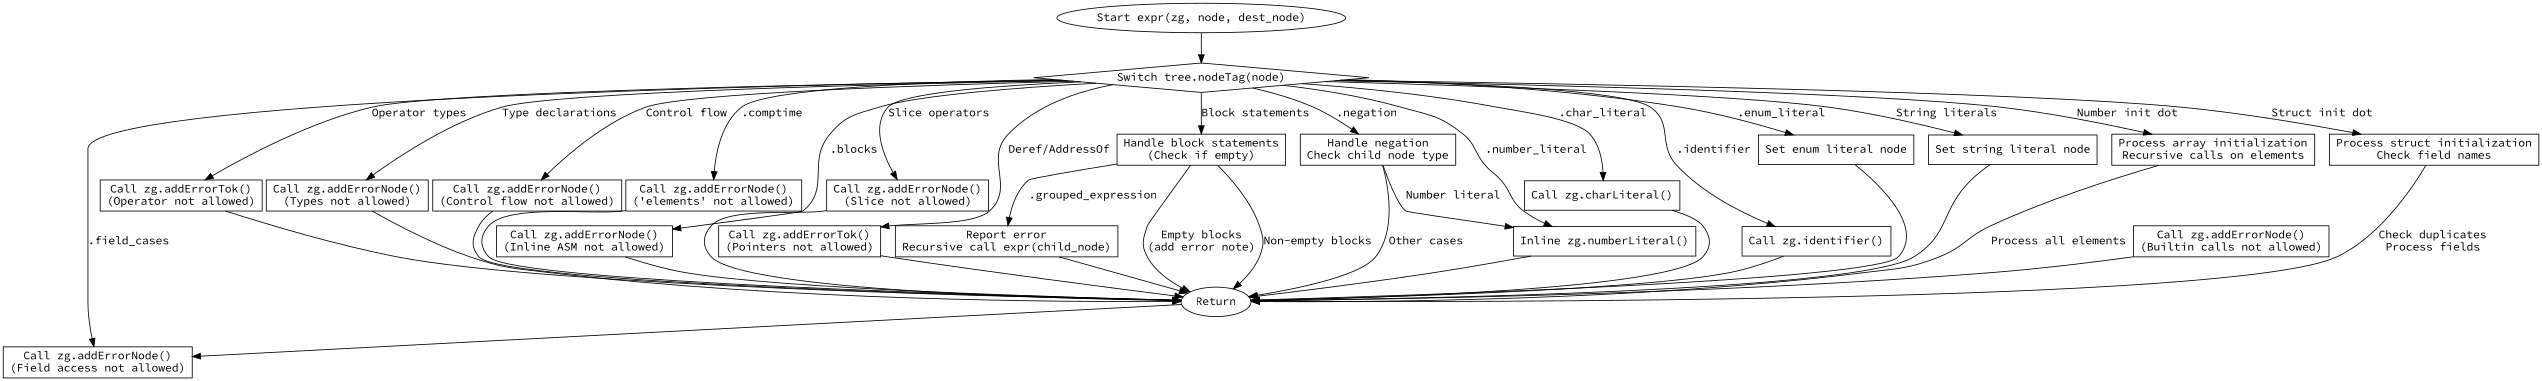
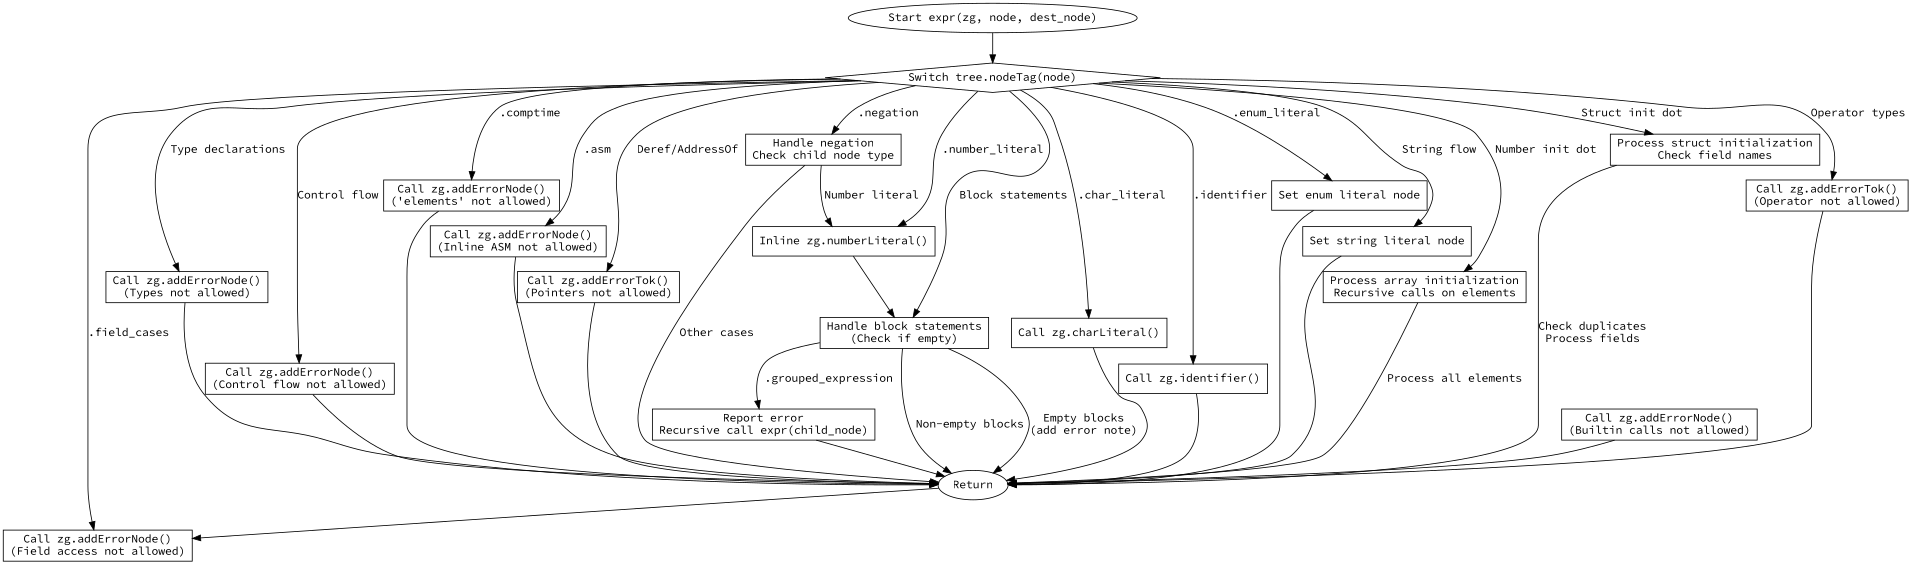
edge "Switch tree.nodeTag(node)" -> "Set string literal node": label "String literals" -> "String flow"
edge "Switch tree.nodeTag(node)" -> "Call zg.addErrorNode() (Inline ASM not allowed)": label ".blocks" -> ".asm"
node "Call zg.addErrorNode() (Slice not allowed)": removed
edge "Inline zg.numberLiteral()" -> "Return": now "Inline zg.numberLiteral()" -> "Handle block statements (Check if empty)"
